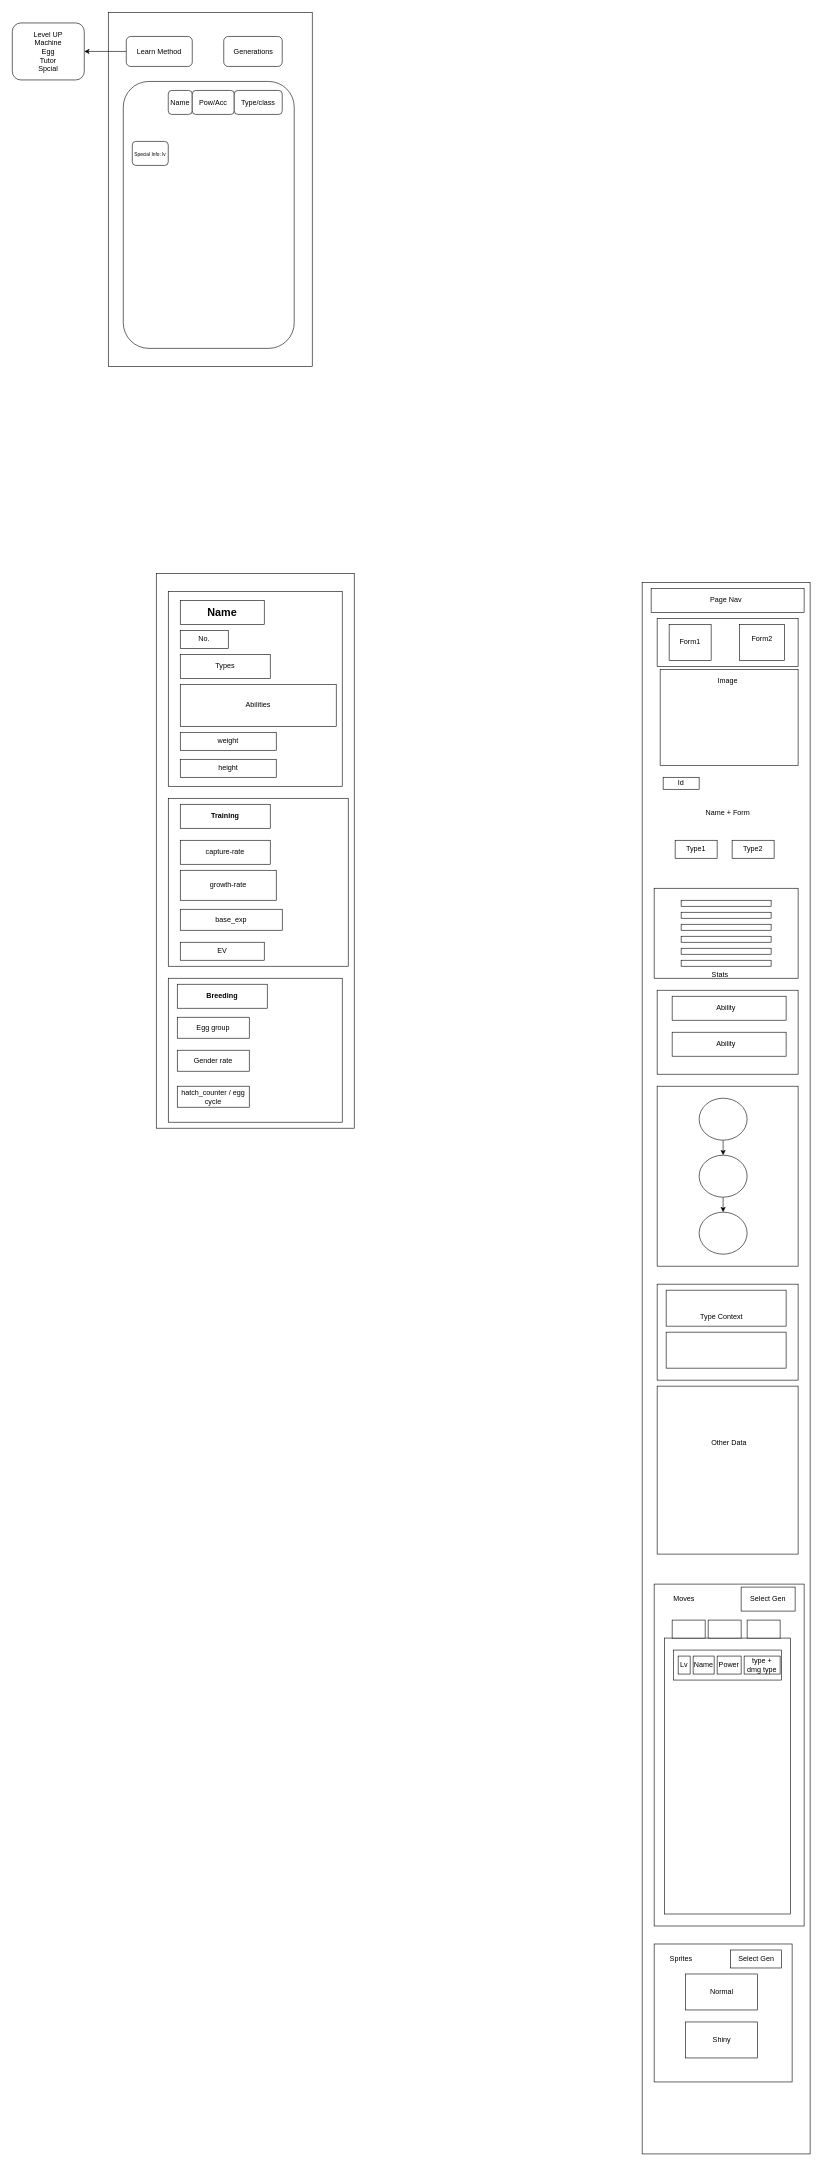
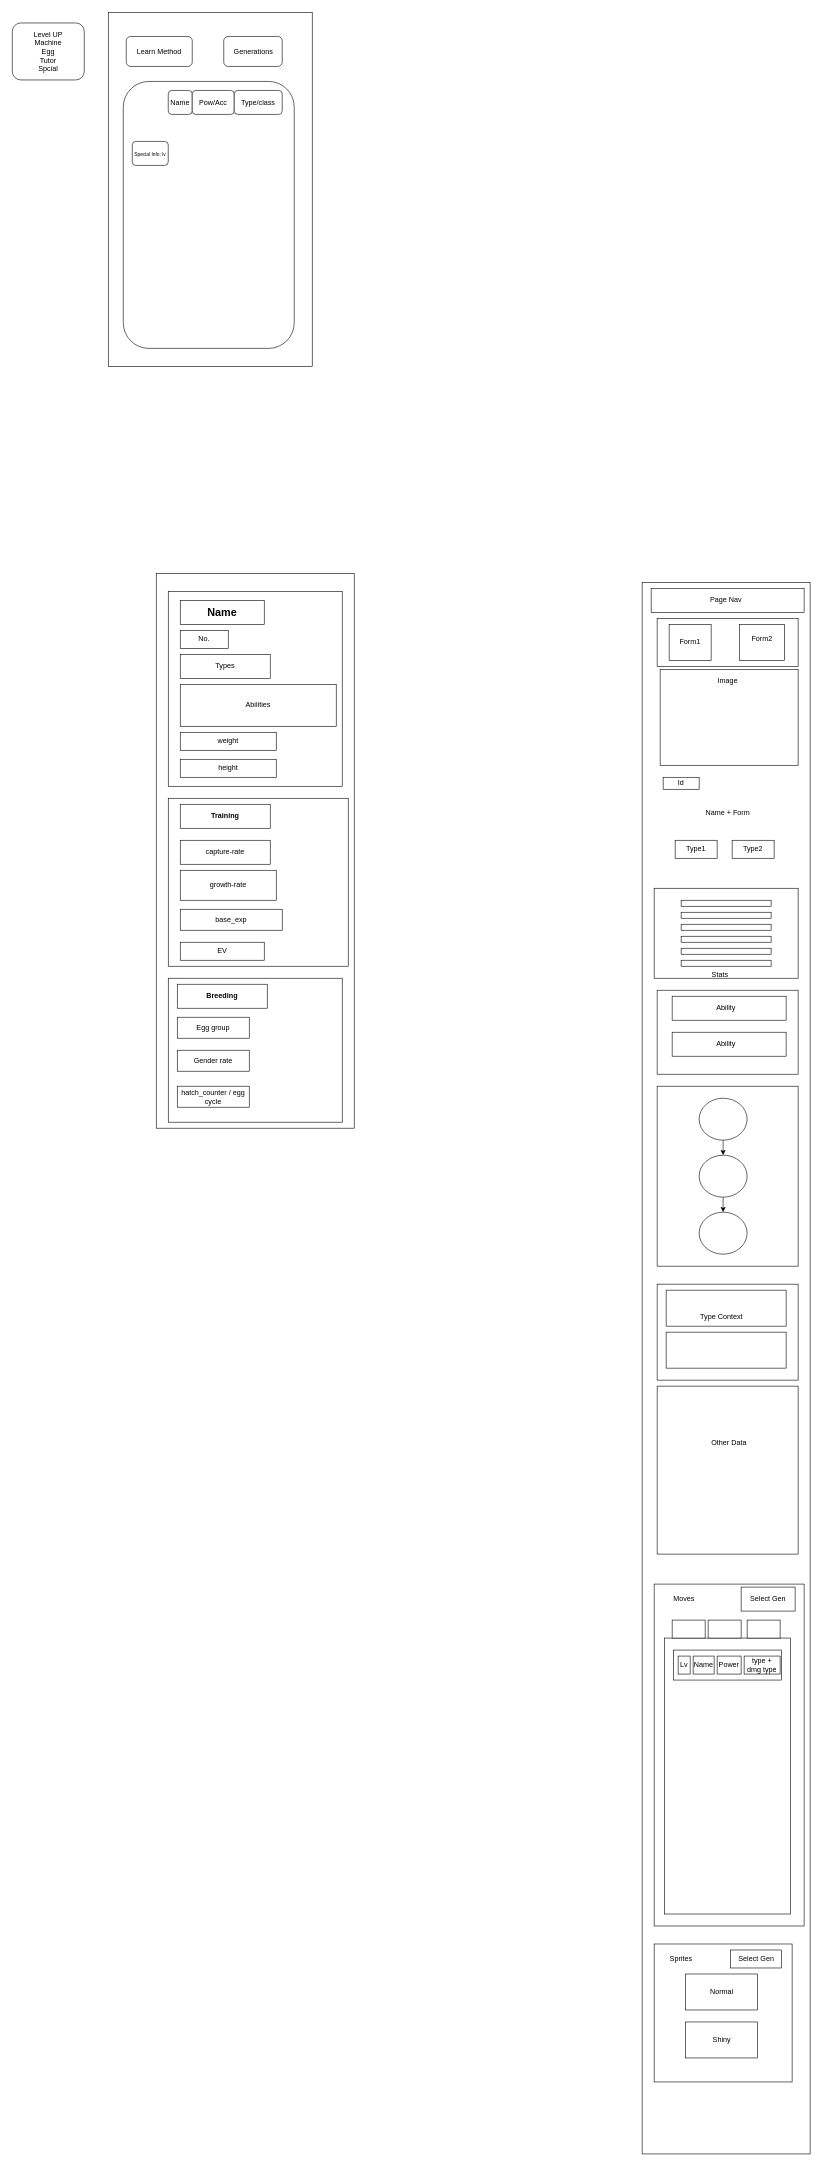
edge "Learn Method" -> "Level UP Machine Egg Tutor Spcial": removed
